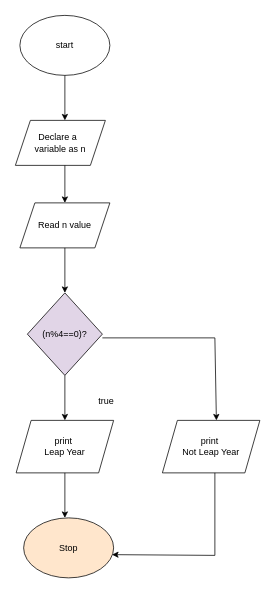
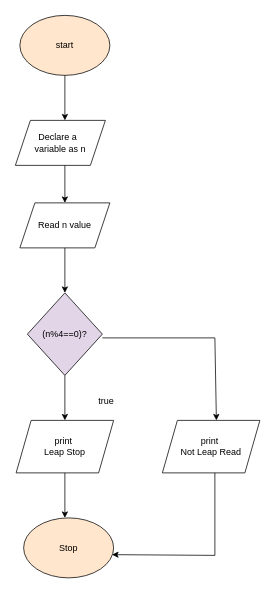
node "start": fillcolor #ffffff -> #ffe6cc
node "print Leap Year": label "print Leap Year" -> "print Leap Stop"
node "print Not Leap Year": label "print Not Leap Year" -> "print Not Leap Read"
